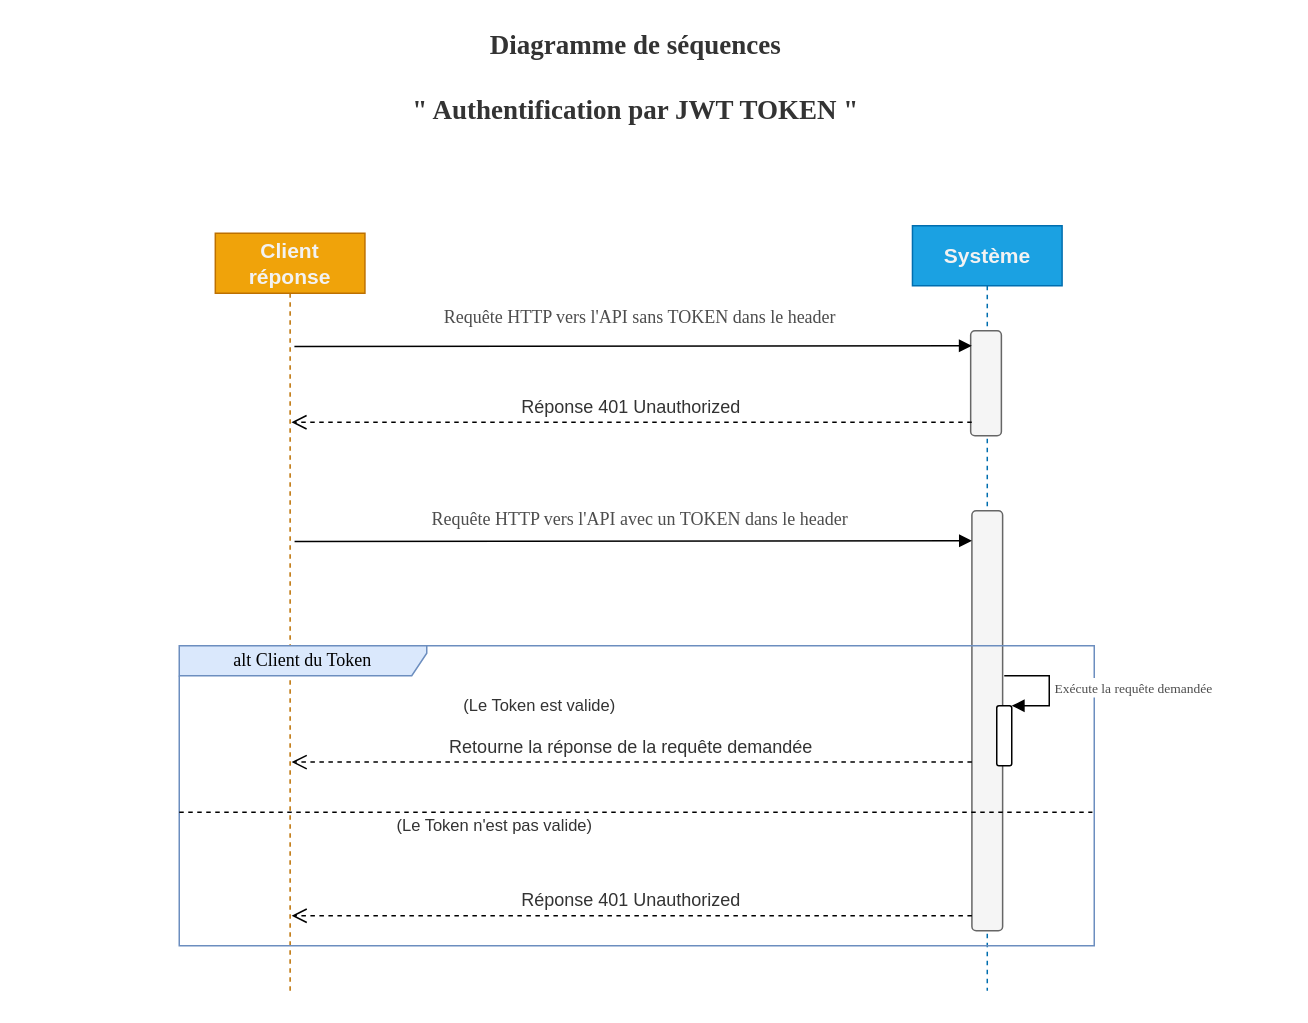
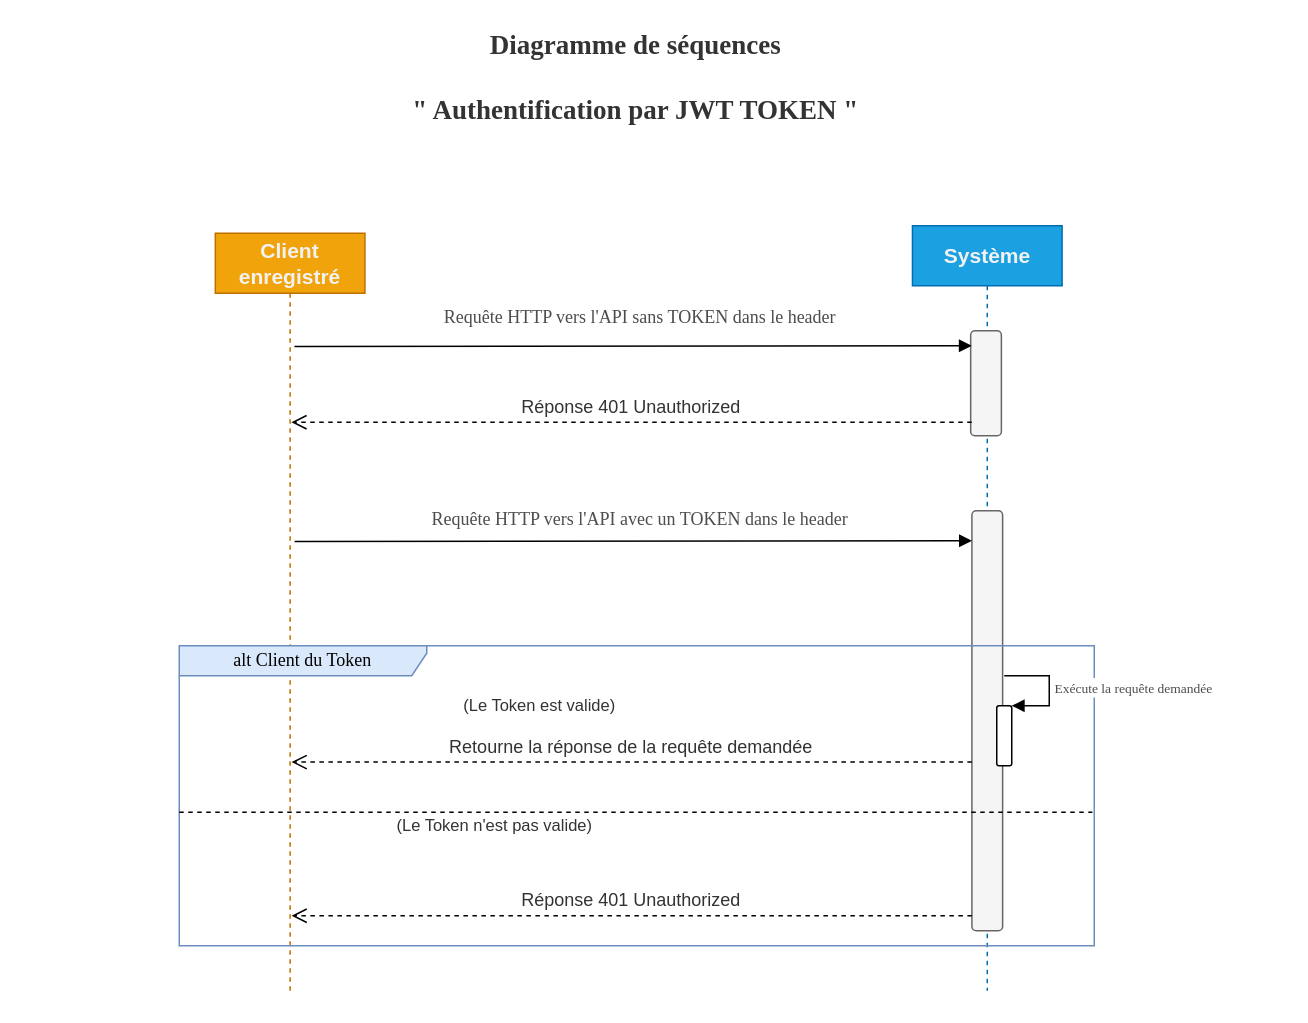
node "Client réponse": label "Client réponse" -> "Client enregistré"
